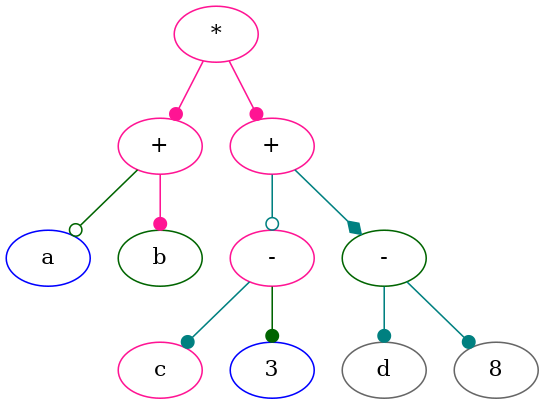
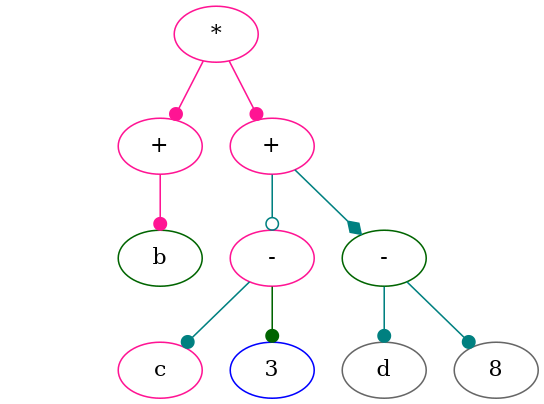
node "a": removed
